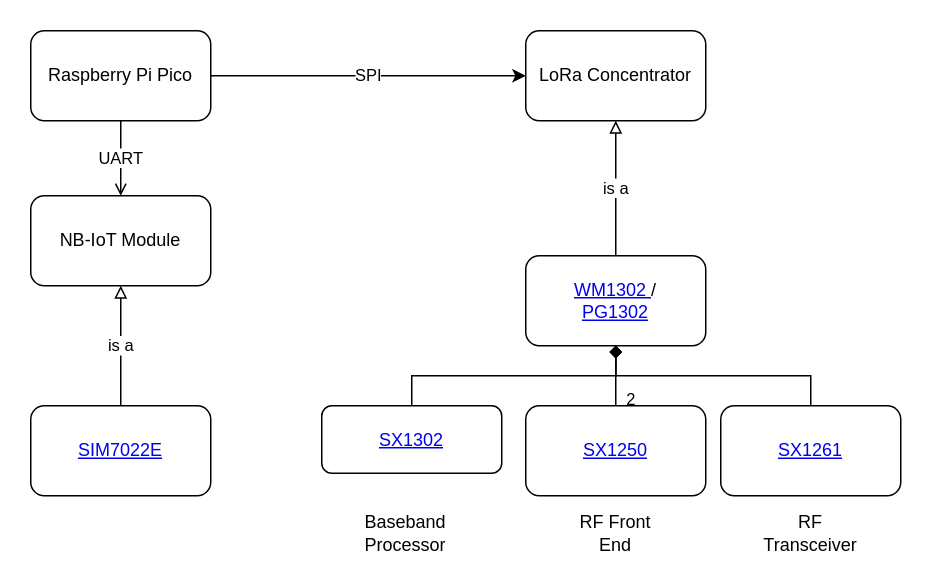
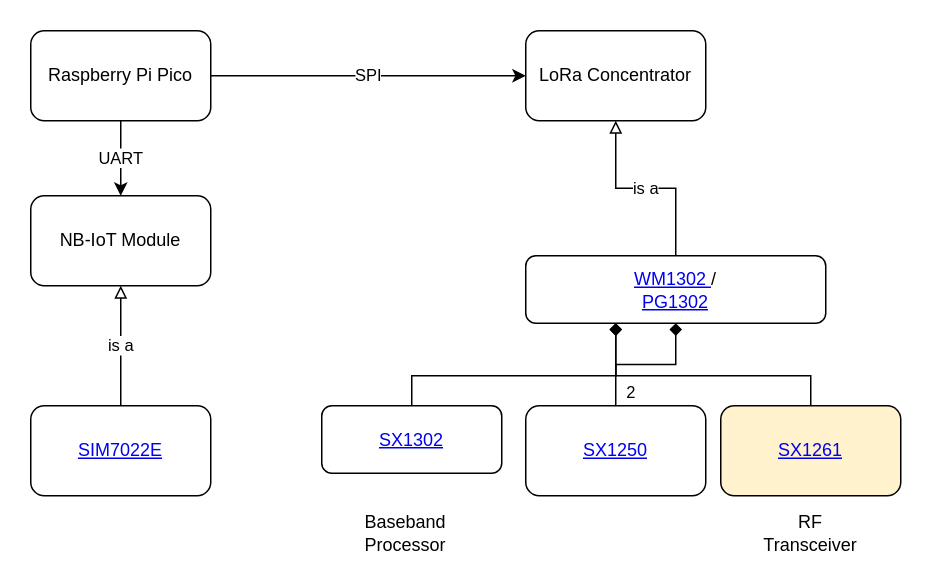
edge "Raspberry Pi Pico" -> "NB-IoT Module": arrowhead open -> classic
node "WM1302 / PG1302": size 180x90 -> 300x68
node "SX1261": fillcolor #ffffff -> #fff2cc
node "RF Front End": removed
